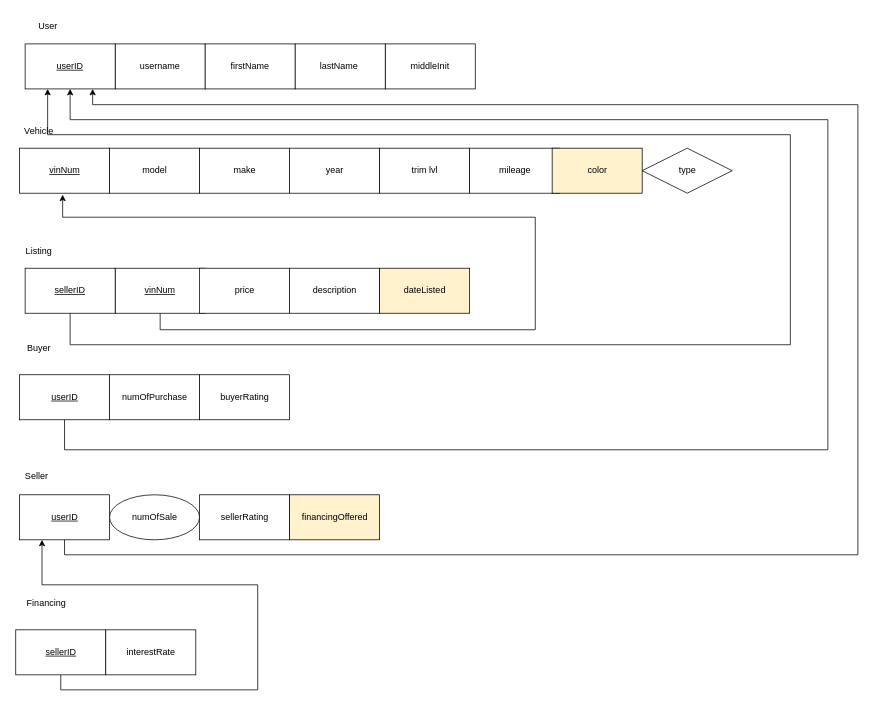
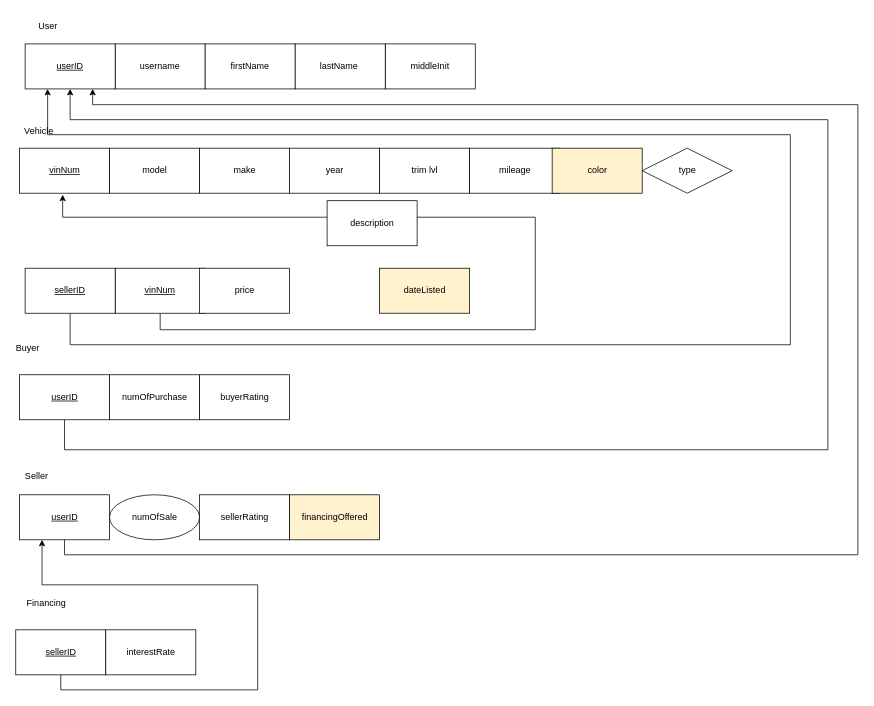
node "Listing": removed
node "description": moved (335, 291) -> (372, 223)
node "Buyer": moved (38, 348) -> (27, 348)
